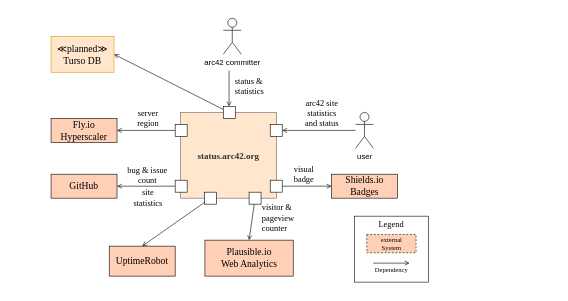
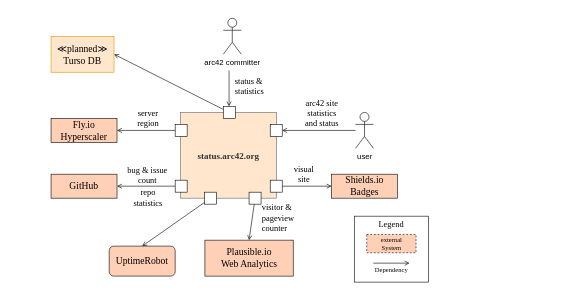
node "visual badge": label "visual badge" -> "visual site"
node "site statistics": label "site statistics" -> "repo statistics"
node "UptimeRobot": shape rectangle -> rounded rectangle
